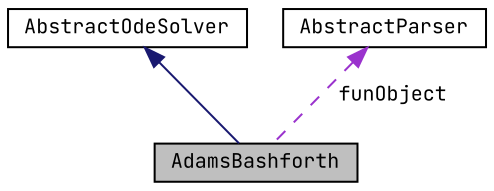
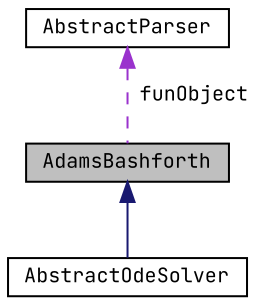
edge "AdamsBashforth" -> "AbstractOdeSolver": reversed
